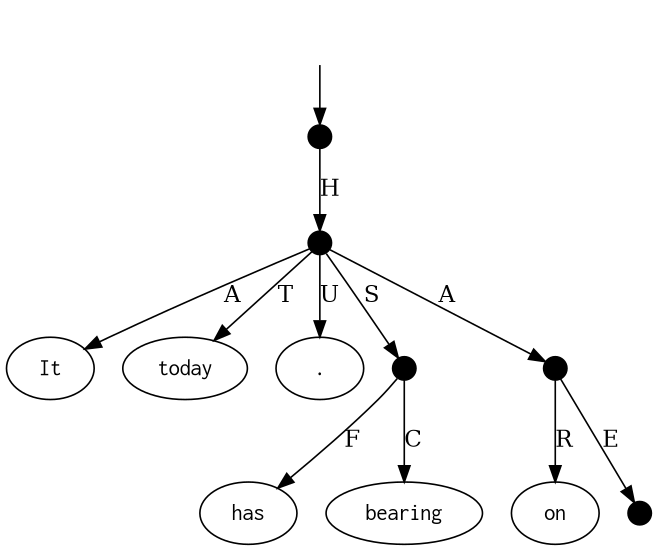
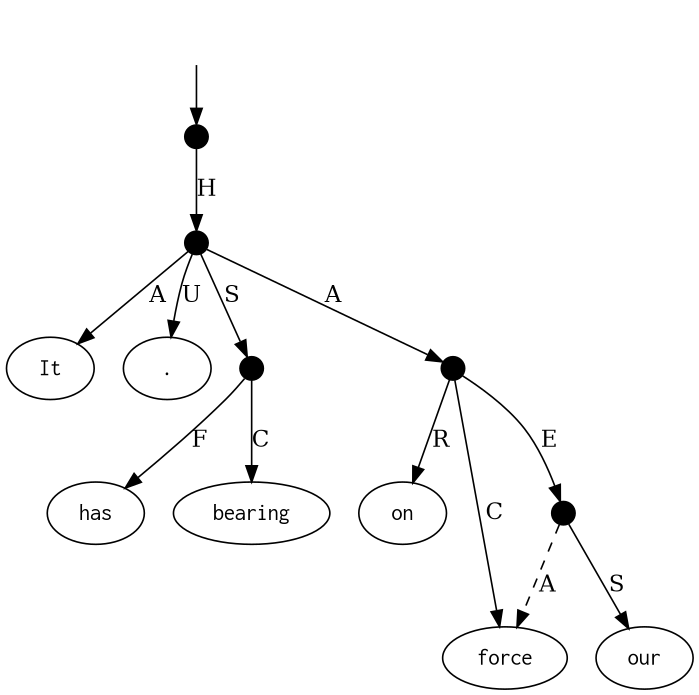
node "today": removed
node "force": added
node "our": added
